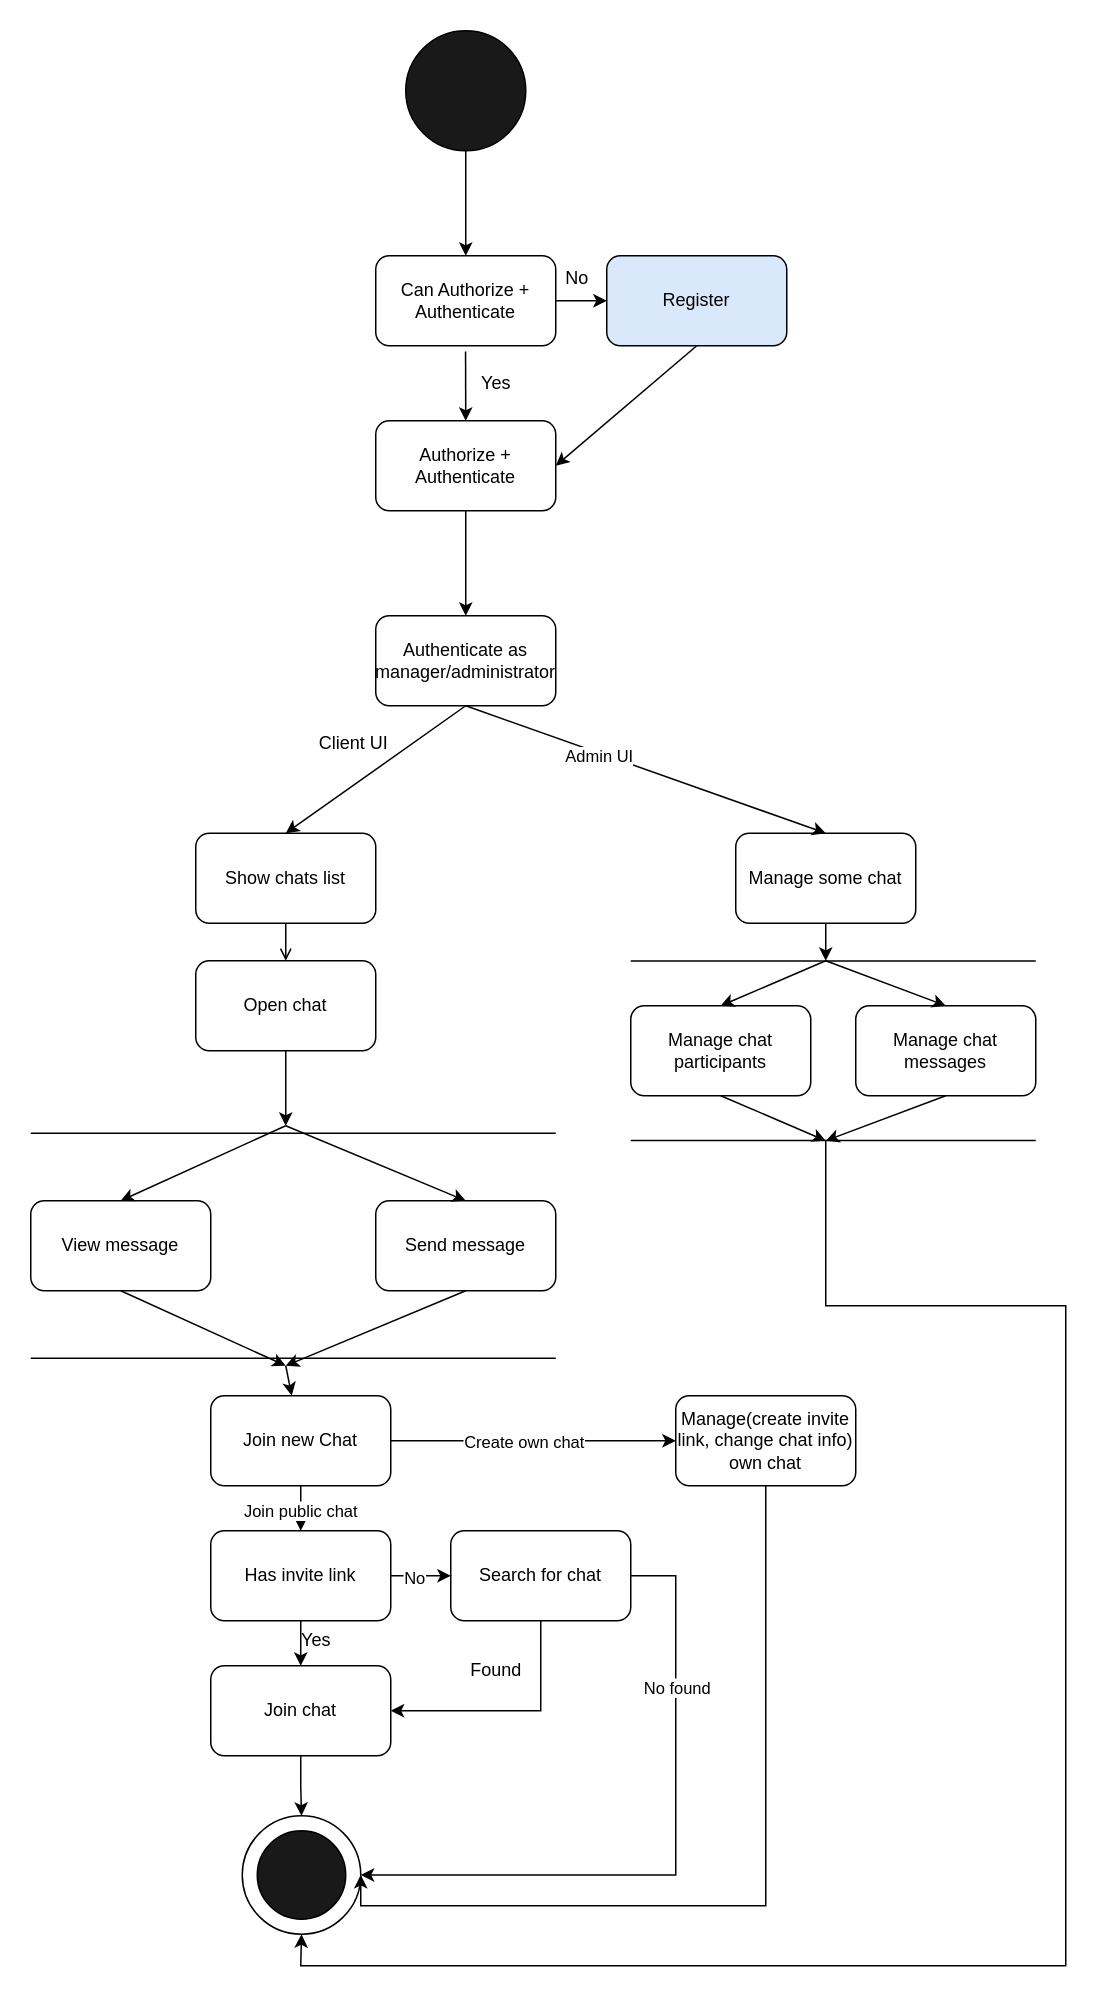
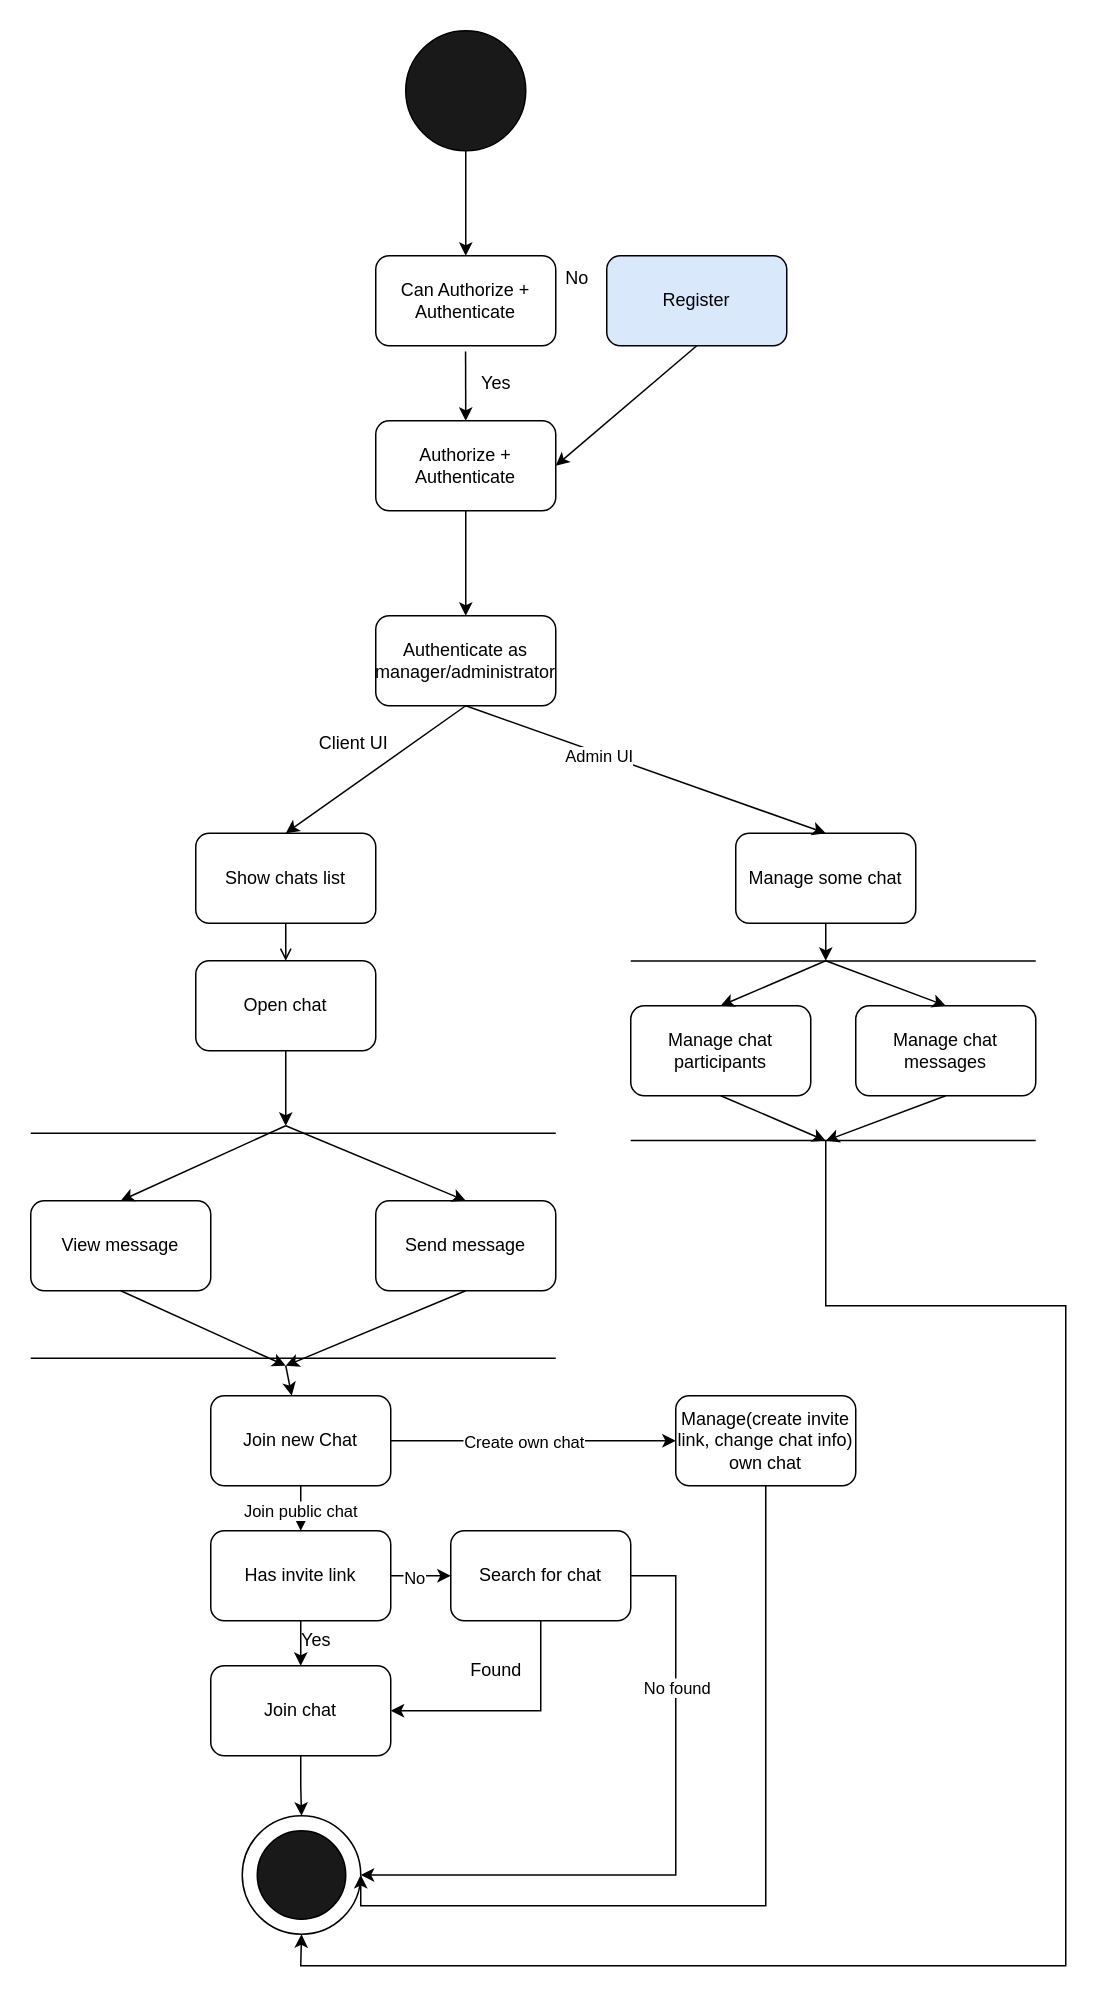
edge "Can Authorize + Authenticate" -> "Register": removed
